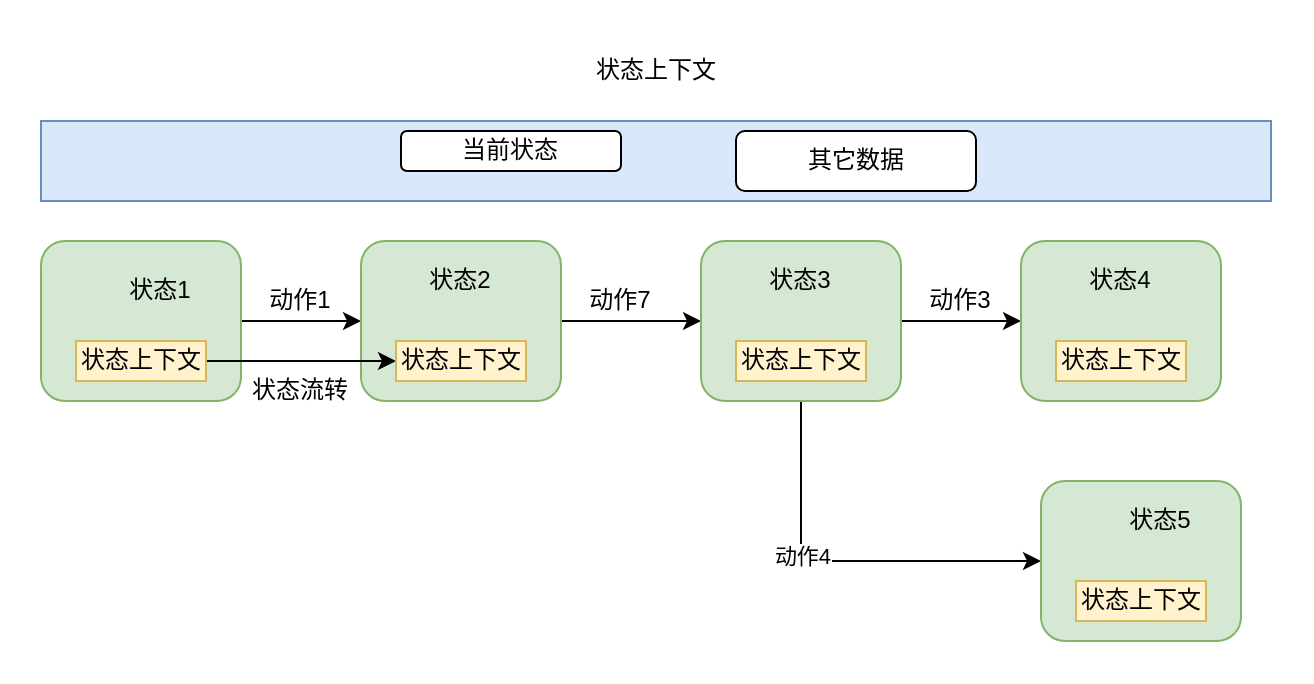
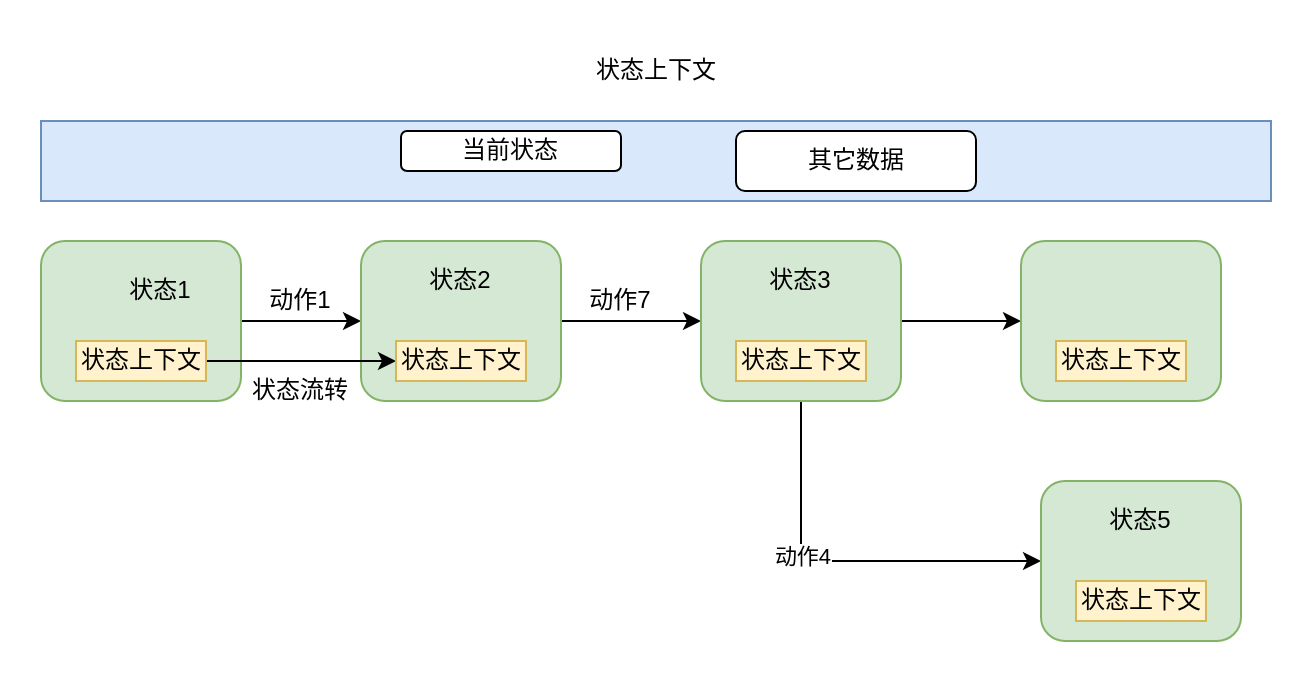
node "状态4": removed
node "动作3": removed
node "状态5": moved (1161, 521) -> (1141, 521)
